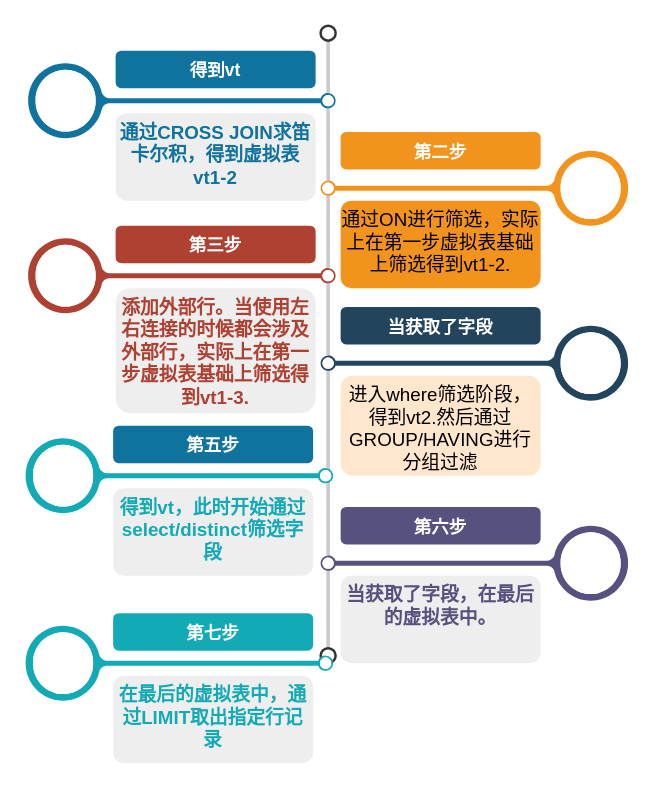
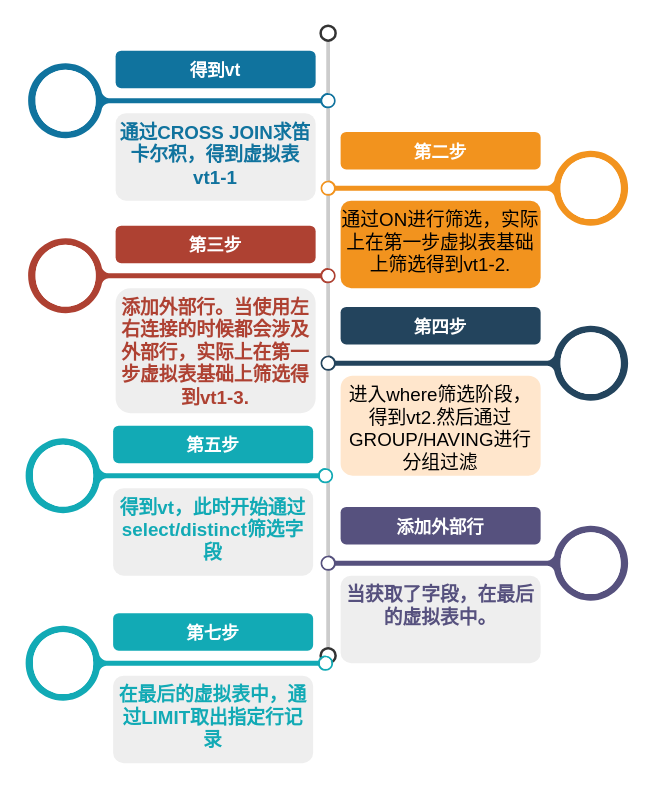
node "通过CROSS JOIN求笛卡尔积，得到虚拟表vt1-2": label "通过CROSS JOIN求笛卡尔积，得到虚拟表vt1-2" -> "通过CROSS JOIN求笛卡尔积，得到虚拟表vt1-1"
node "当获取了字段": label "当获取了字段" -> "第四步"
node "第五步": fillcolor #10739e -> #12aab5
node "第六步": label "第六步" -> "添加外部行"
